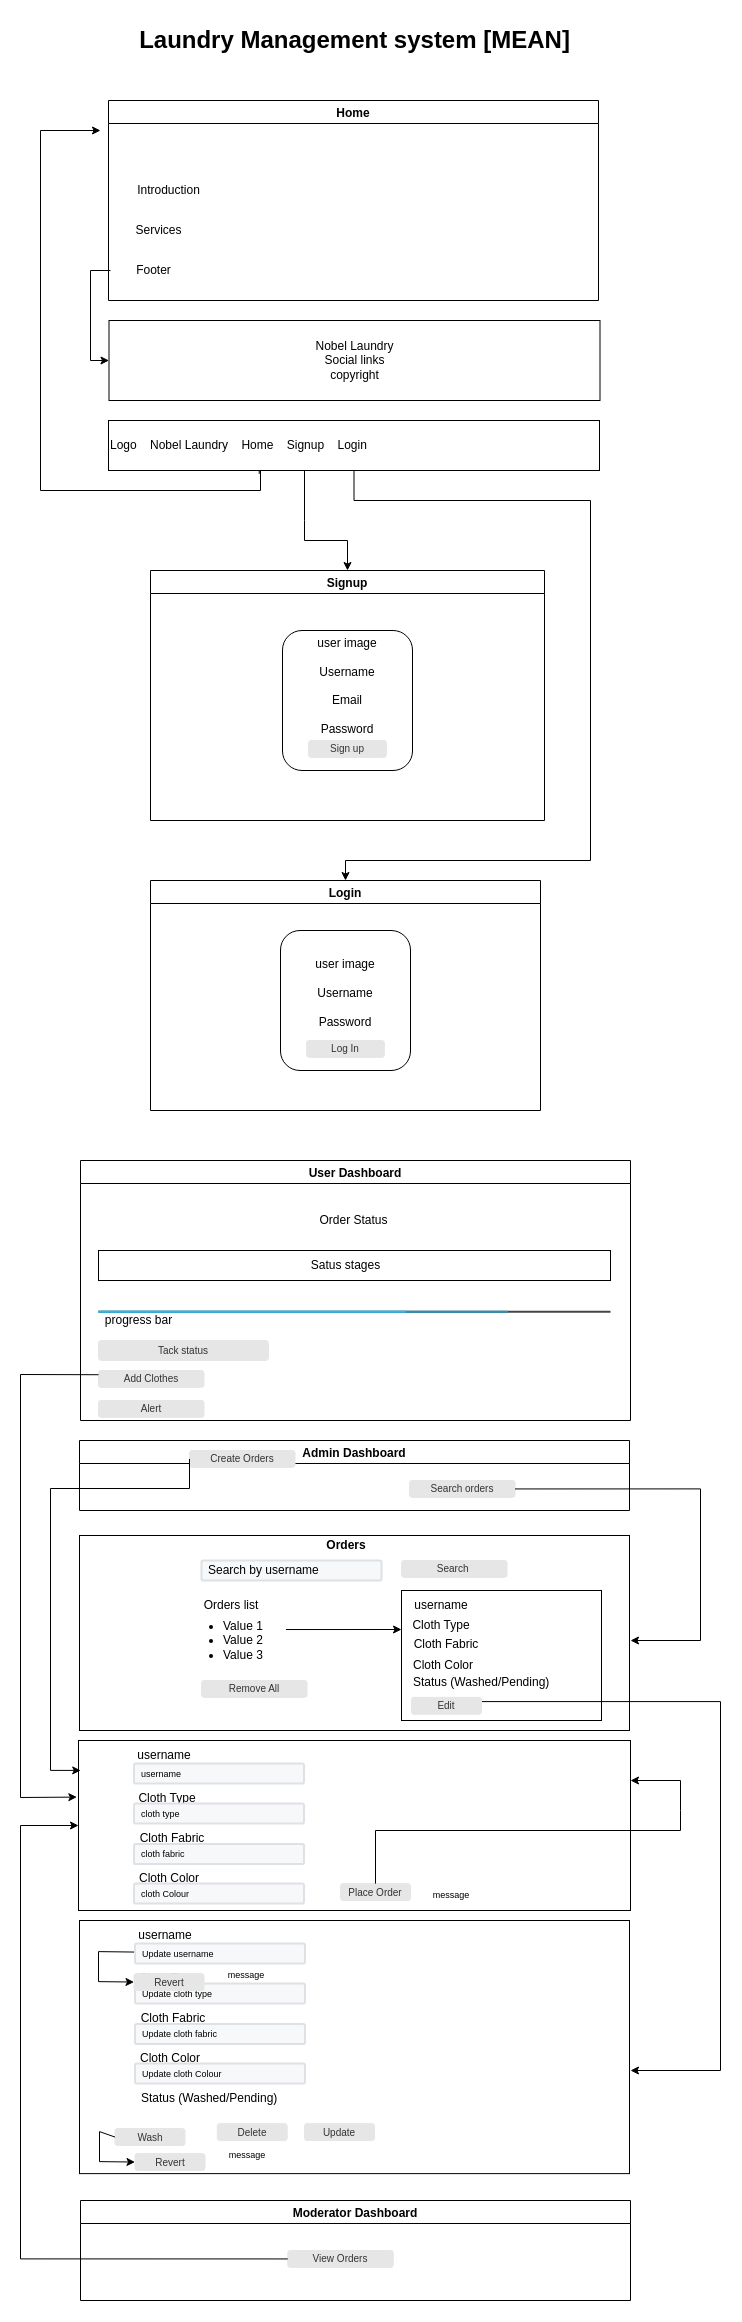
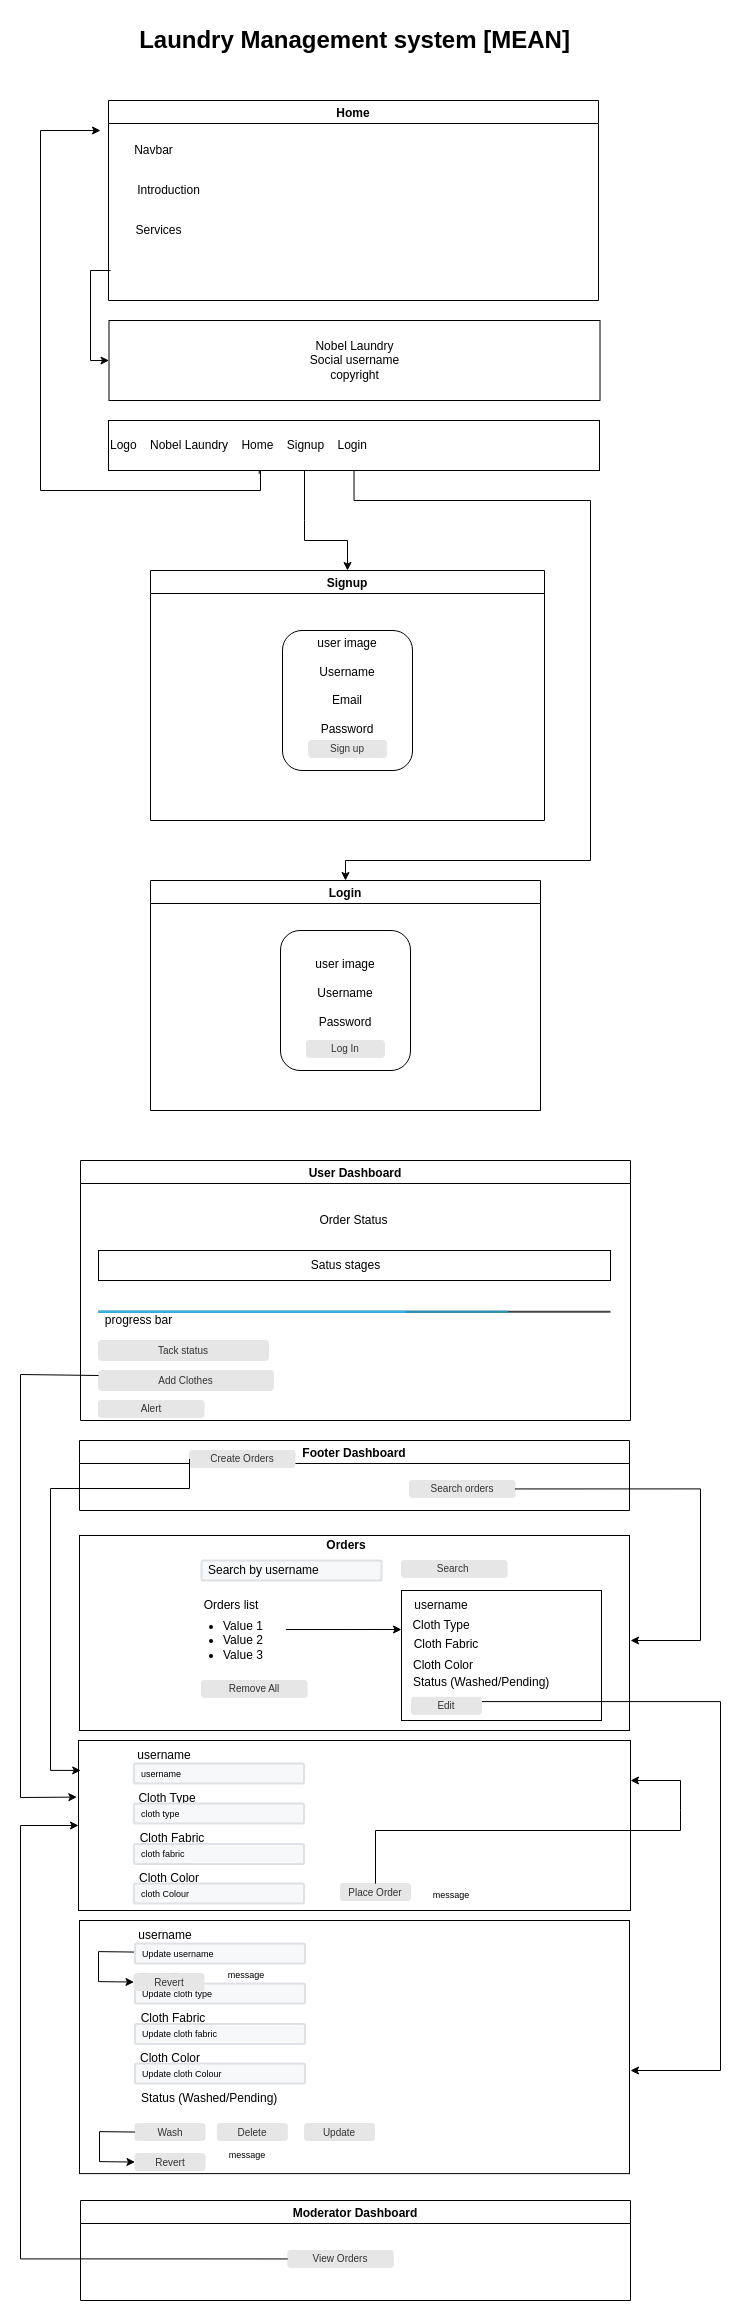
node "Navbar": added
node "Footer": removed
node "Nobel Laundry Social links copyright": label "Nobel Laundry Social links copyright" -> "Nobel Laundry Social username copyright"
node "Add Clothes": size 106x17 -> 175x20
node "Admin Dashboard": label "Admin Dashboard" -> "Footer Dashboard"
node "Wash": moved (150, 2137) -> (170, 2132)
